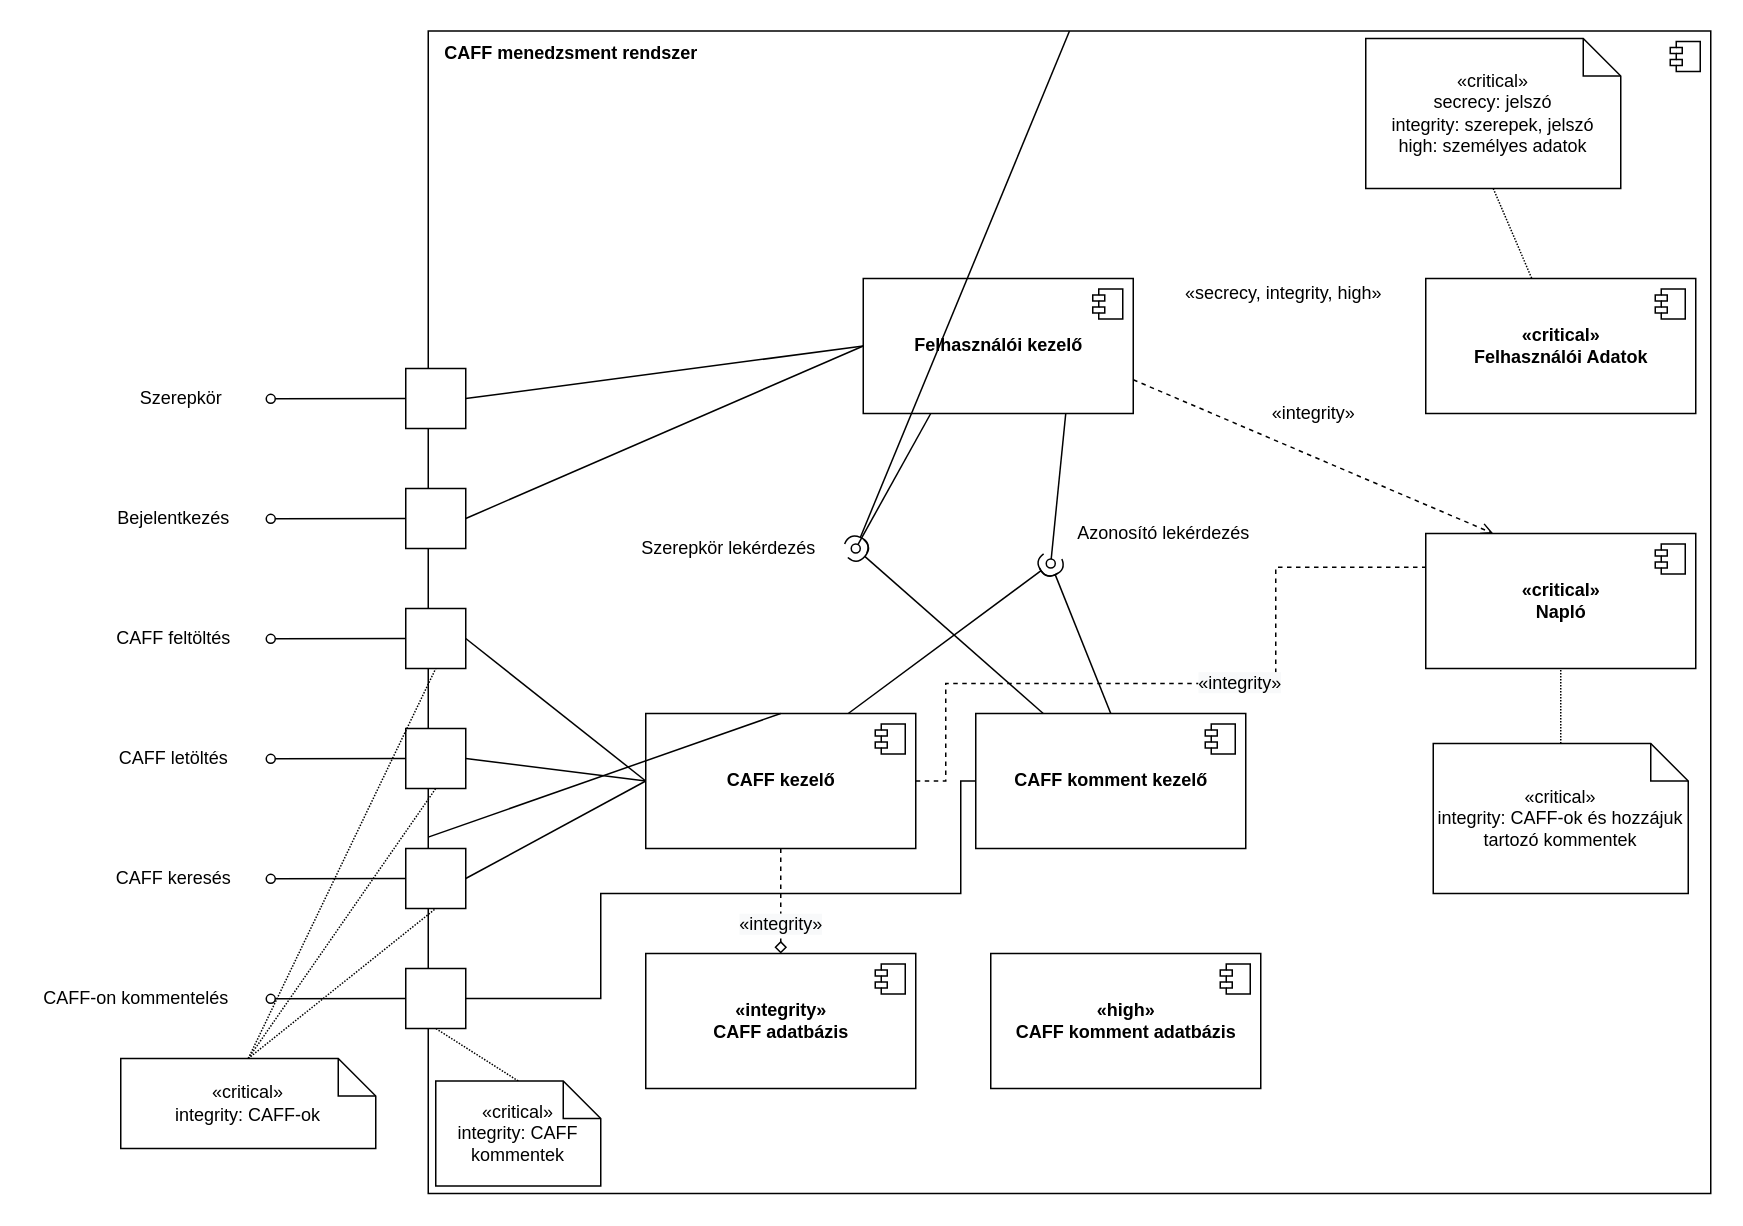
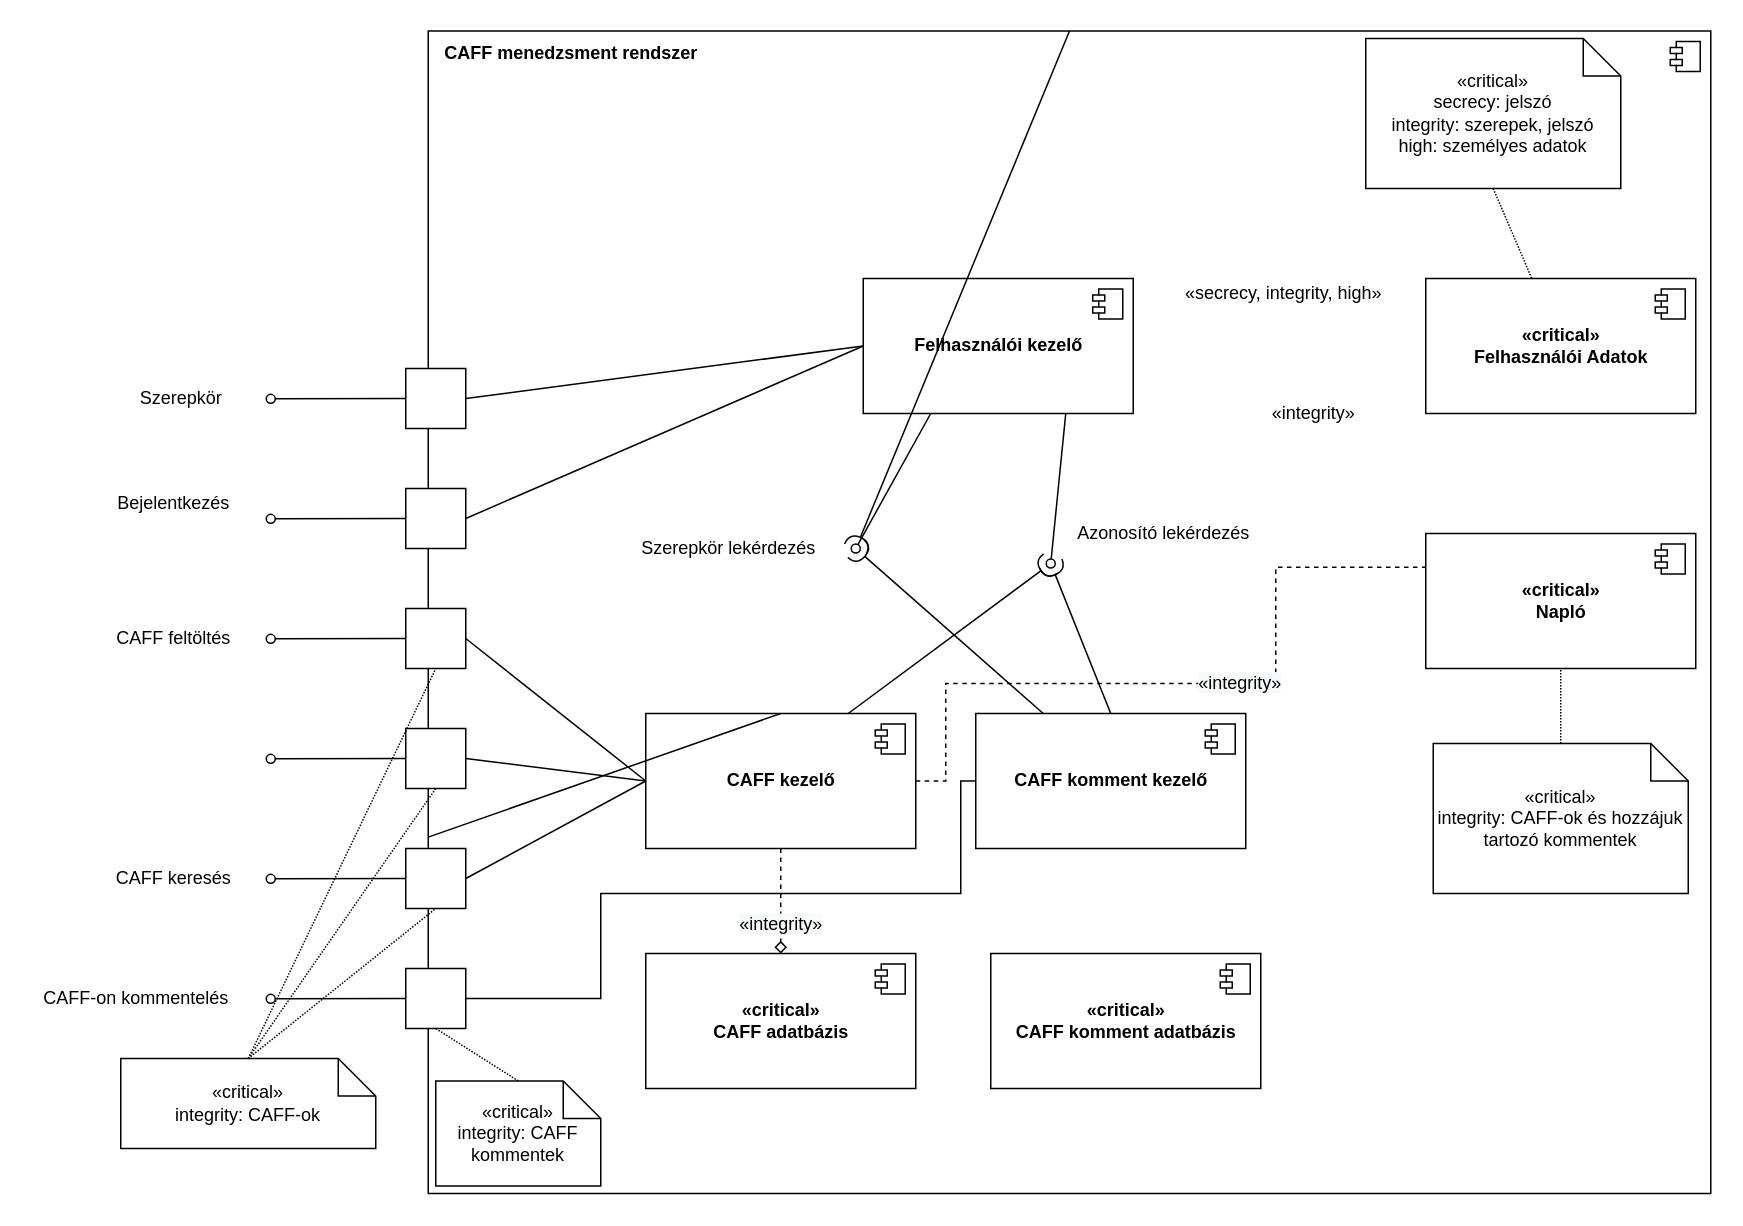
edge "Felhasználói kezelő" -> "«critical» Napló": removed
node "Bejelentkezés": moved (173, 518) -> (173, 503)
node "CAFF letöltés": removed
node "«integrity» CAFF adatbázis": label "«integrity» CAFF adatbázis" -> "«critical» CAFF adatbázis"
node "«high» CAFF komment adatbázis": label "«high» CAFF komment adatbázis" -> "«critical» CAFF komment adatbázis"
